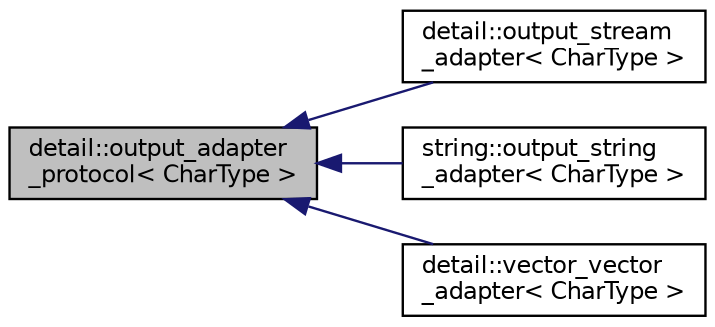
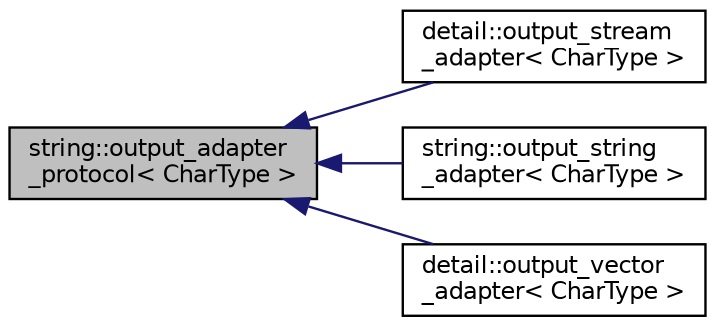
node "detail::output_adapter _protocol< CharType >": label "detail::output_adapter _protocol< CharType >" -> "string::output_adapter _protocol< CharType >"
node "detail::vector_vector _adapter< CharType >": label "detail::vector_vector _adapter< CharType >" -> "detail::output_vector _adapter< CharType >"
